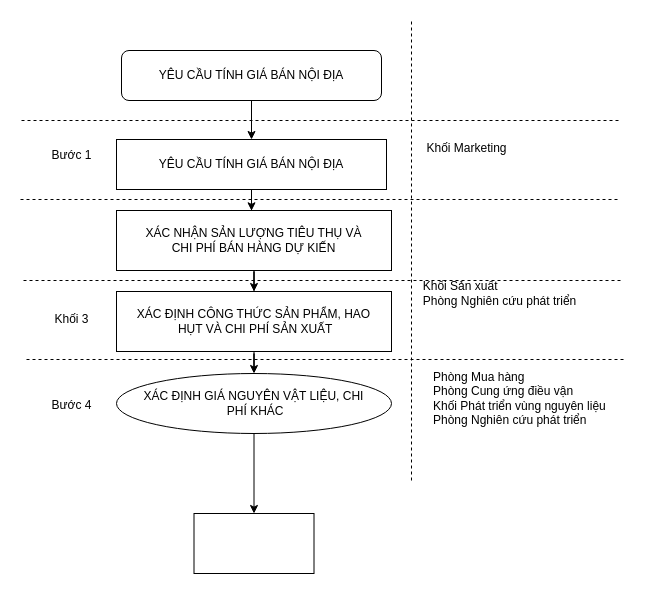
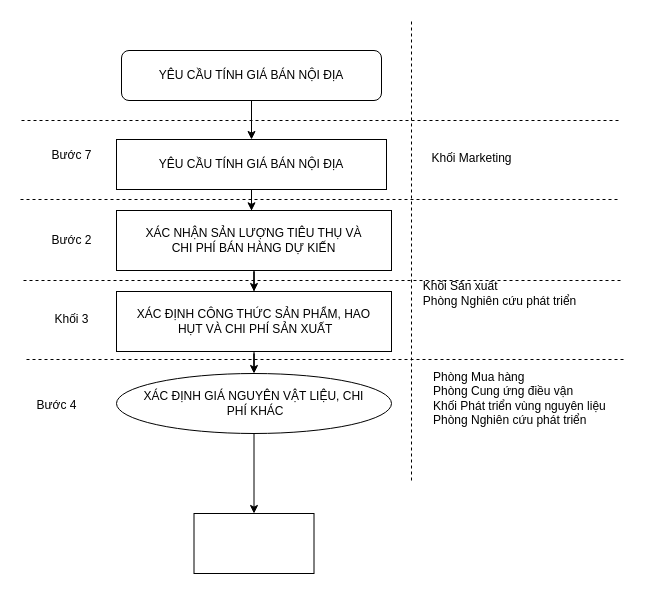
node "Khối Marketing": moved (467, 149) -> (472, 159)
node "Bước 1": label "Bước 1" -> "Bước 7"
node "Bước 2": added
node "Bước 4": moved (72, 406) -> (57, 406)
